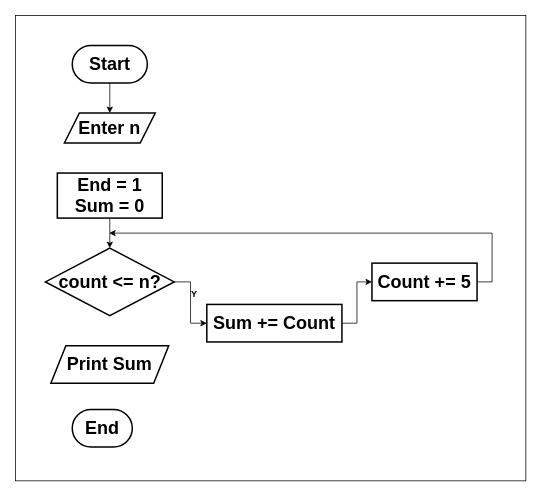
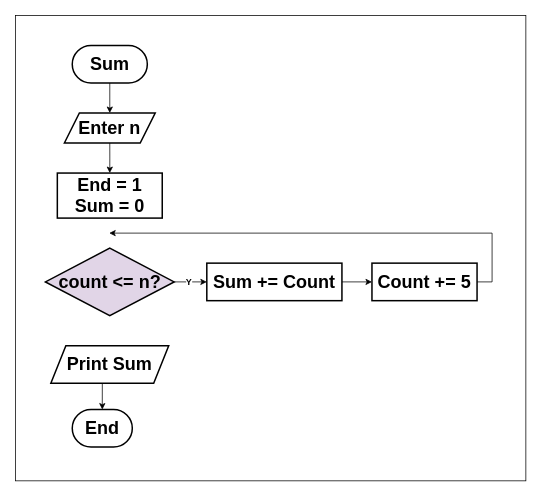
node "Start": label "Start" -> "Sum"
edge "Enter n" -> "End = 1 Sum = 0": added
edge "End = 1 Sum = 0" -> "count <= n?": removed
node "count <= n?": fillcolor #ffffff -> #e1d5e7
node "Sum += Count": moved (274, 323) -> (274, 282)
edge "Print Sum" -> "End": added
